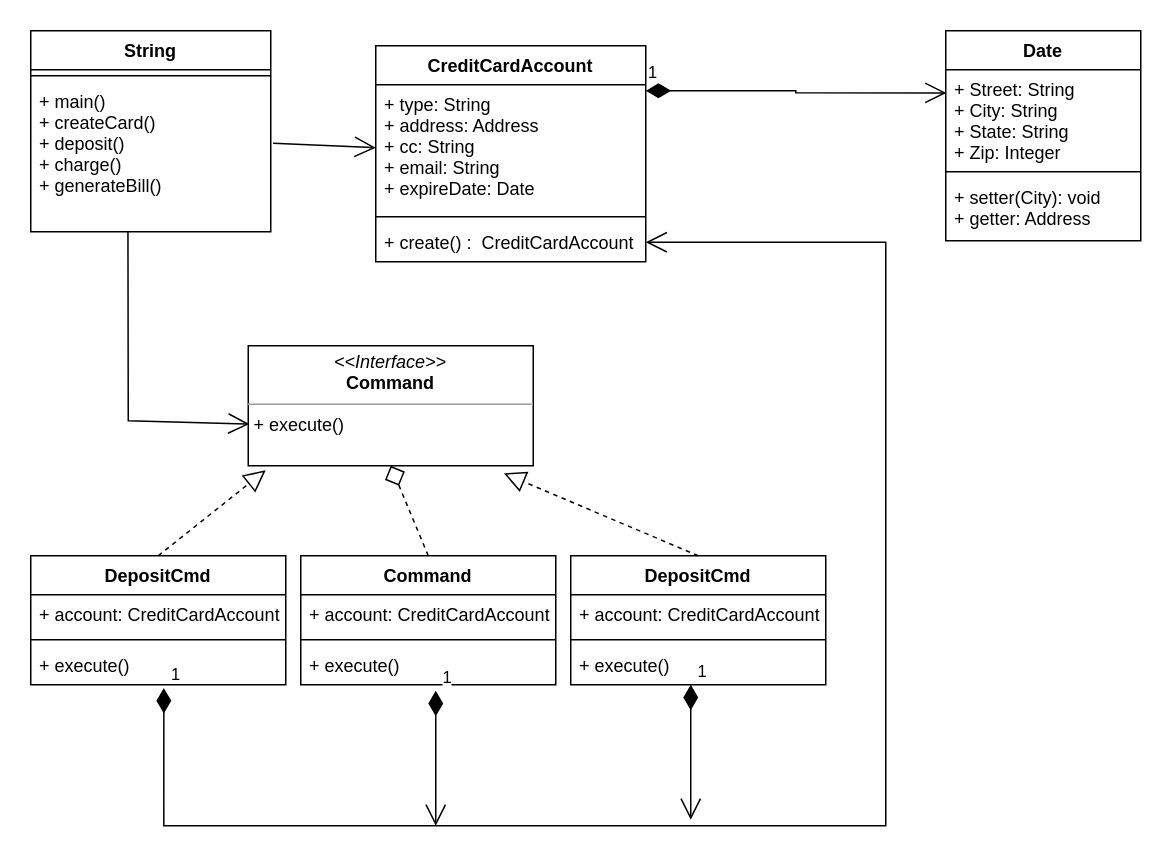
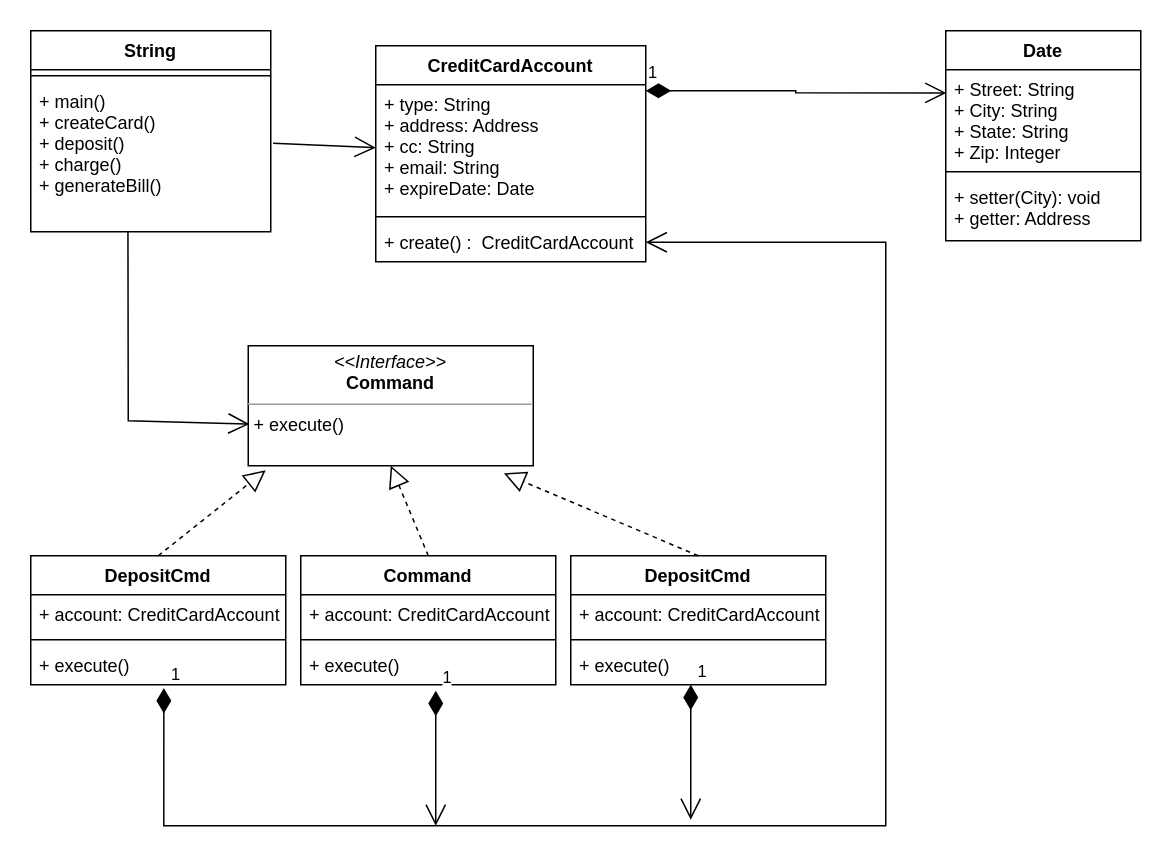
edge "Command" -> "<<Interface>> Command + execute()": arrowhead diamond -> block
